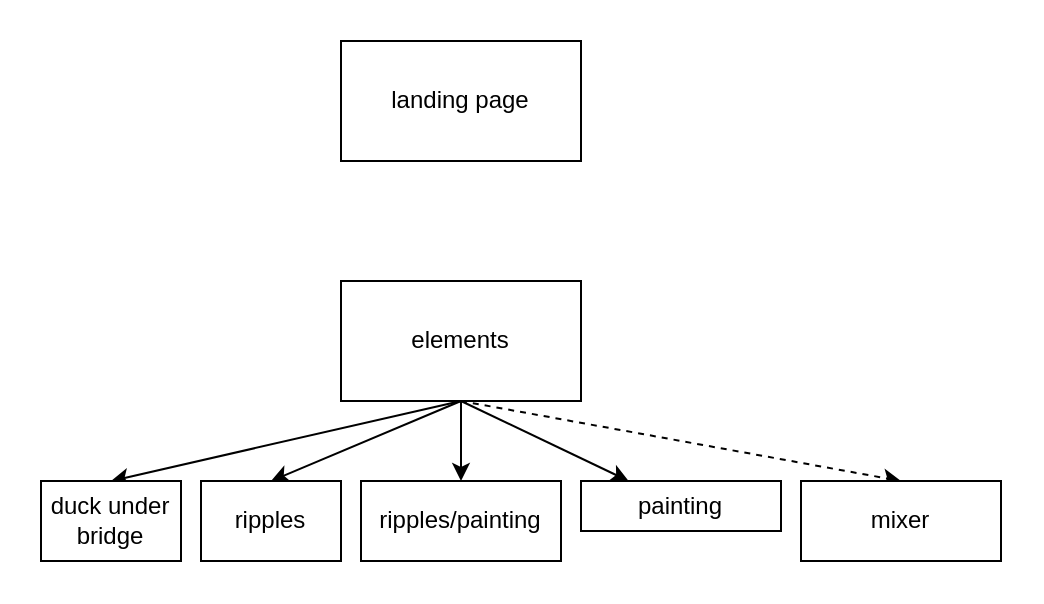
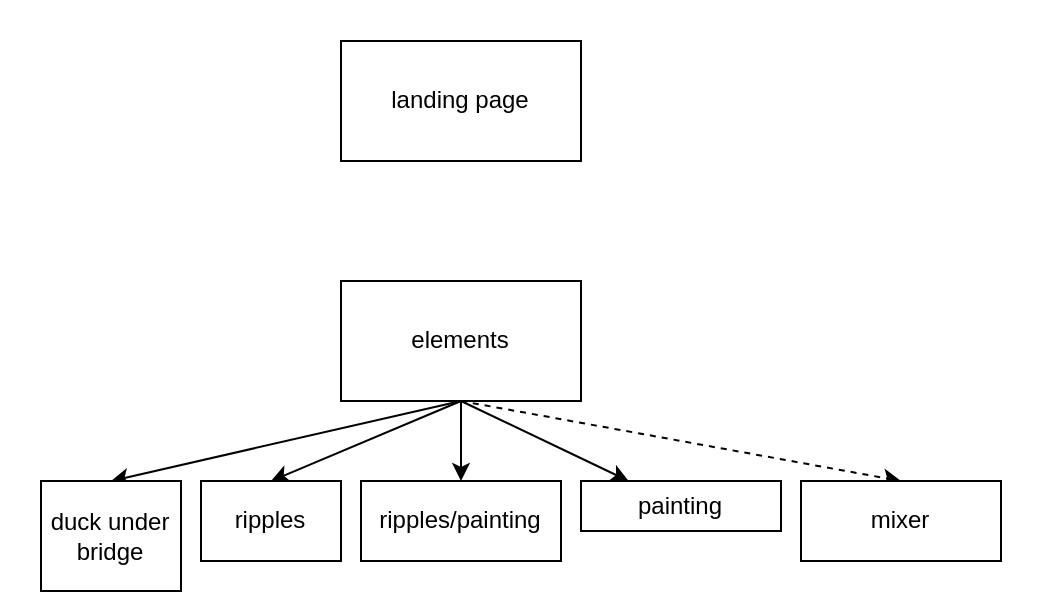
node "duck under bridge": size 140x80 -> 140x110
